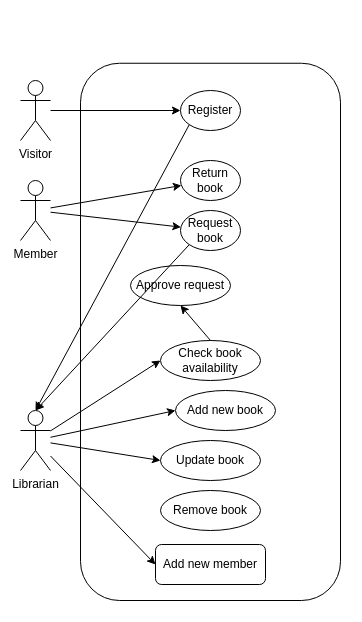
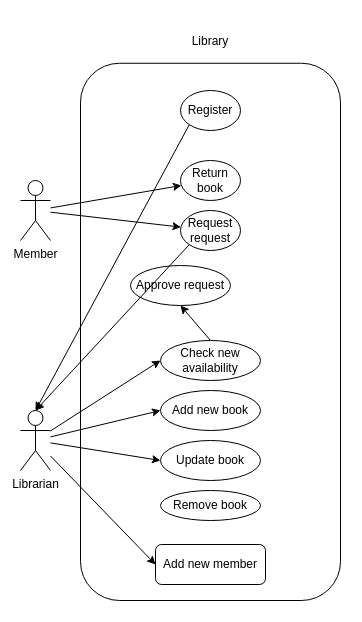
node "Library": added
node "Visitor": removed
edge "Visitor" -> "Register": removed
node "Request book": label "Request book" -> "Request request"
node "Check book availability": label "Check book availability" -> "Check new availability"
node "Add new book": moved (226, 411) -> (211, 411)
node "Remove book": size 100x40 -> 100x30
